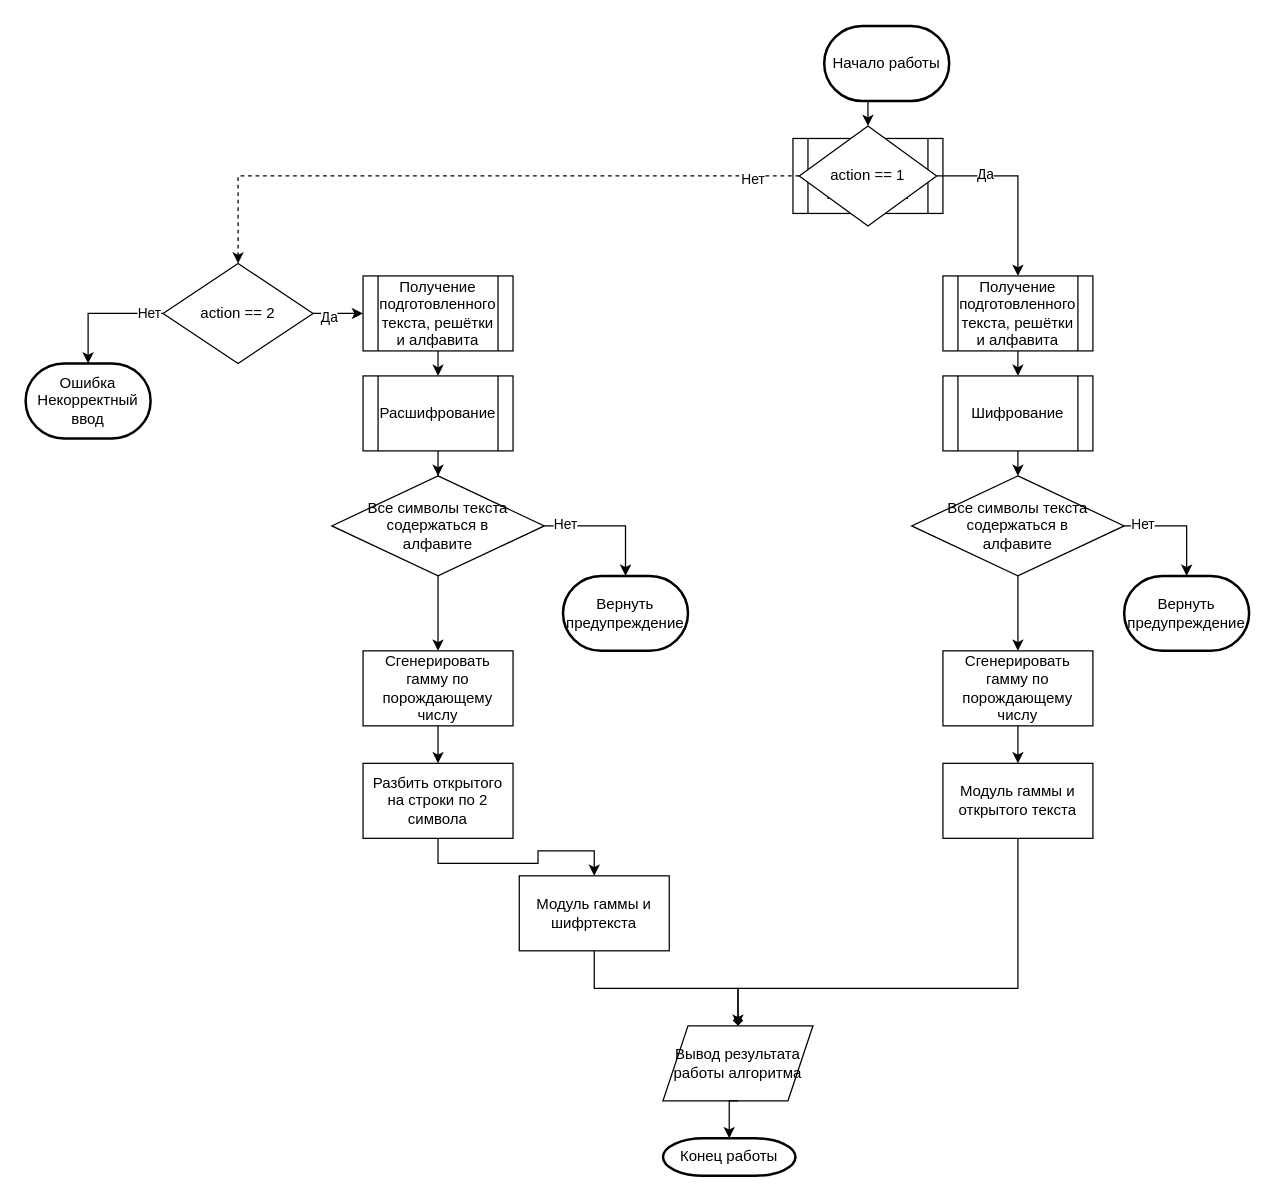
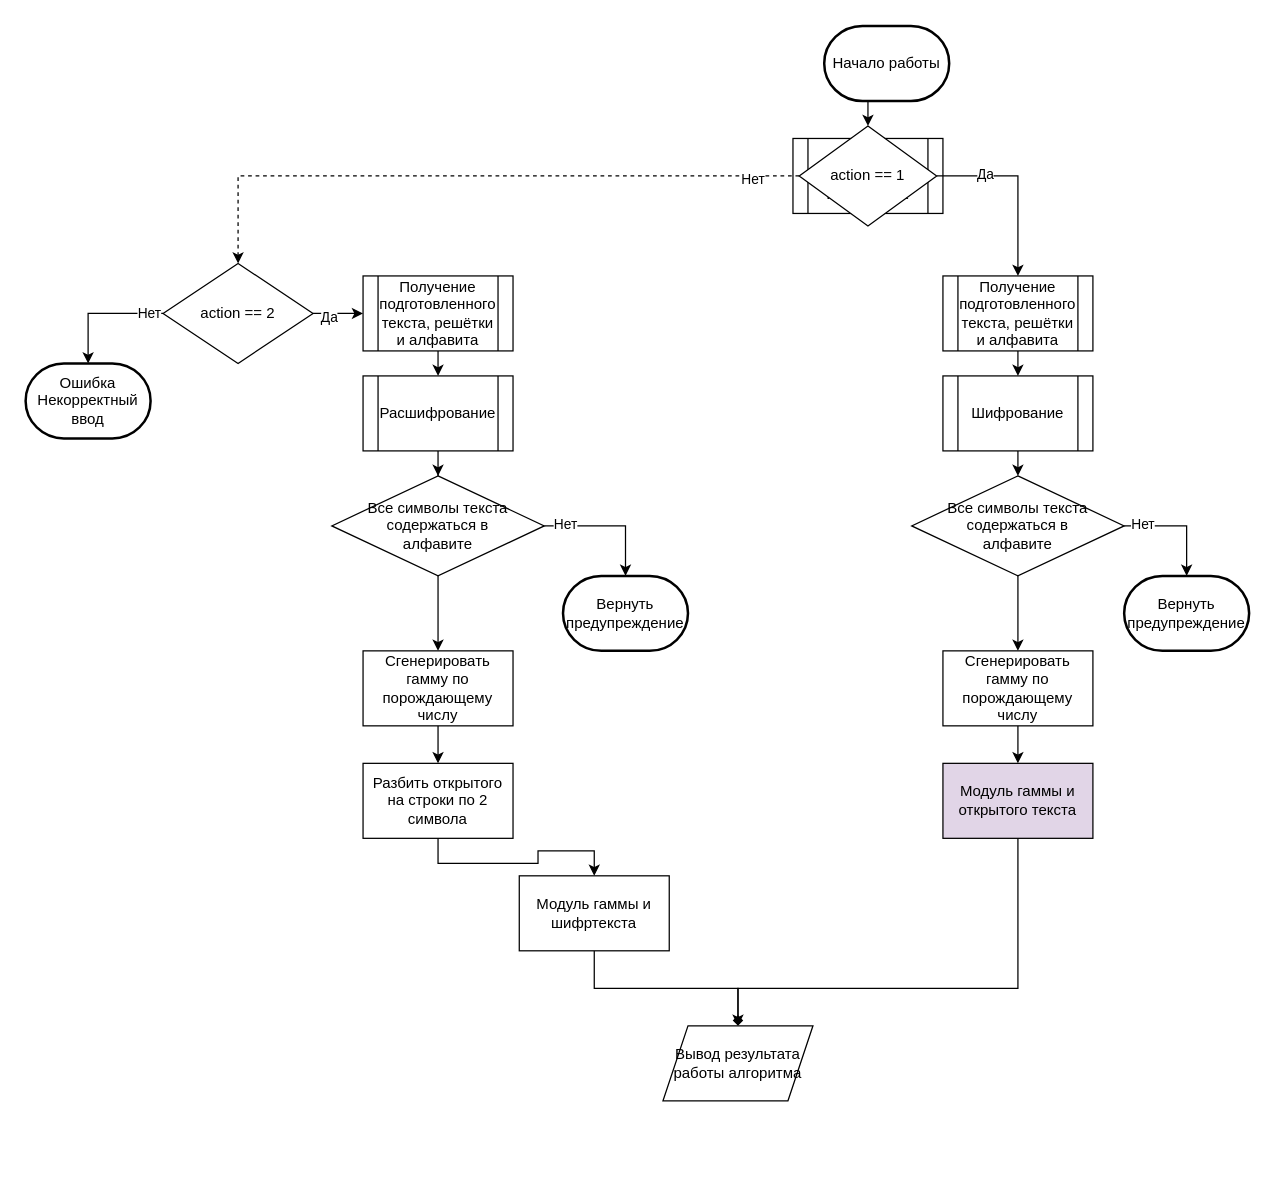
node "Модуль гаммы и открытого текста": fillcolor #ffffff -> #e1d5e7
edge "Вывод результата работы алгоритма" -> "Конец работы": removed
node "Конец работы": removed
